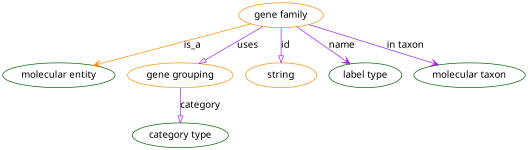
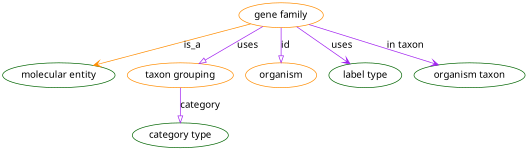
edge "gene family" -> "label type": label "name" -> "uses"
node "gene grouping": label "gene grouping" -> "taxon grouping"
node "string": label "string" -> "organism"
node "molecular taxon": label "molecular taxon" -> "organism taxon"
